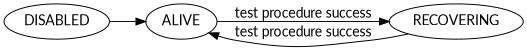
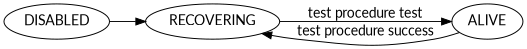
edge "DISABLED" -> "ALIVE": now "DISABLED" -> "RECOVERING"
edge "RECOVERING" -> "ALIVE": label "test procedure success" -> "test procedure test"
